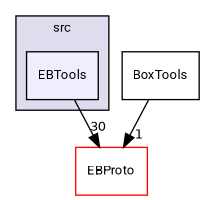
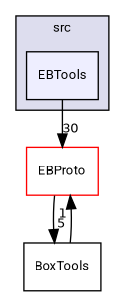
edge "EBProto" -> "BoxTools": added
